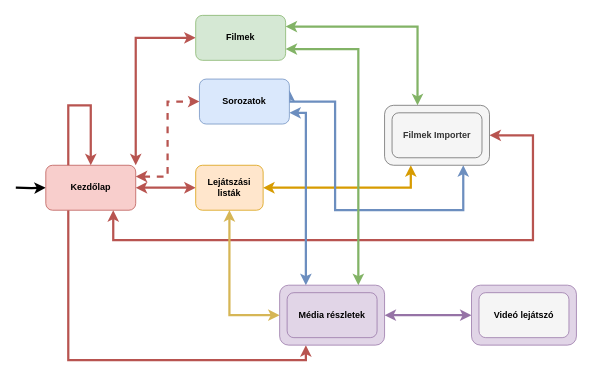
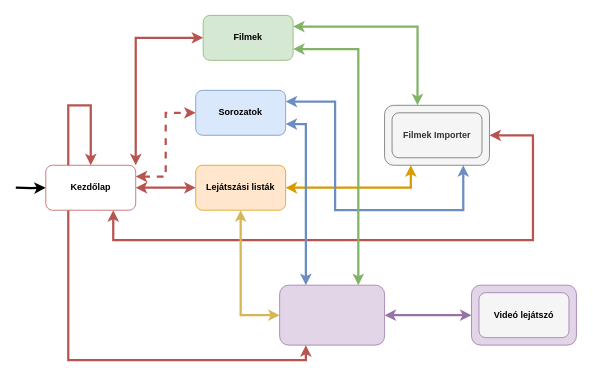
node "Filmek": moved (240, 38) -> (248, 38)
node "Sorozatok": moved (244, 102) -> (240, 113)
node "Kezdőlap": fillcolor #f8cecc -> #ffffff
node "Lejátszási listák": size 68x45 -> 90x45
node "Média részletek": removed
